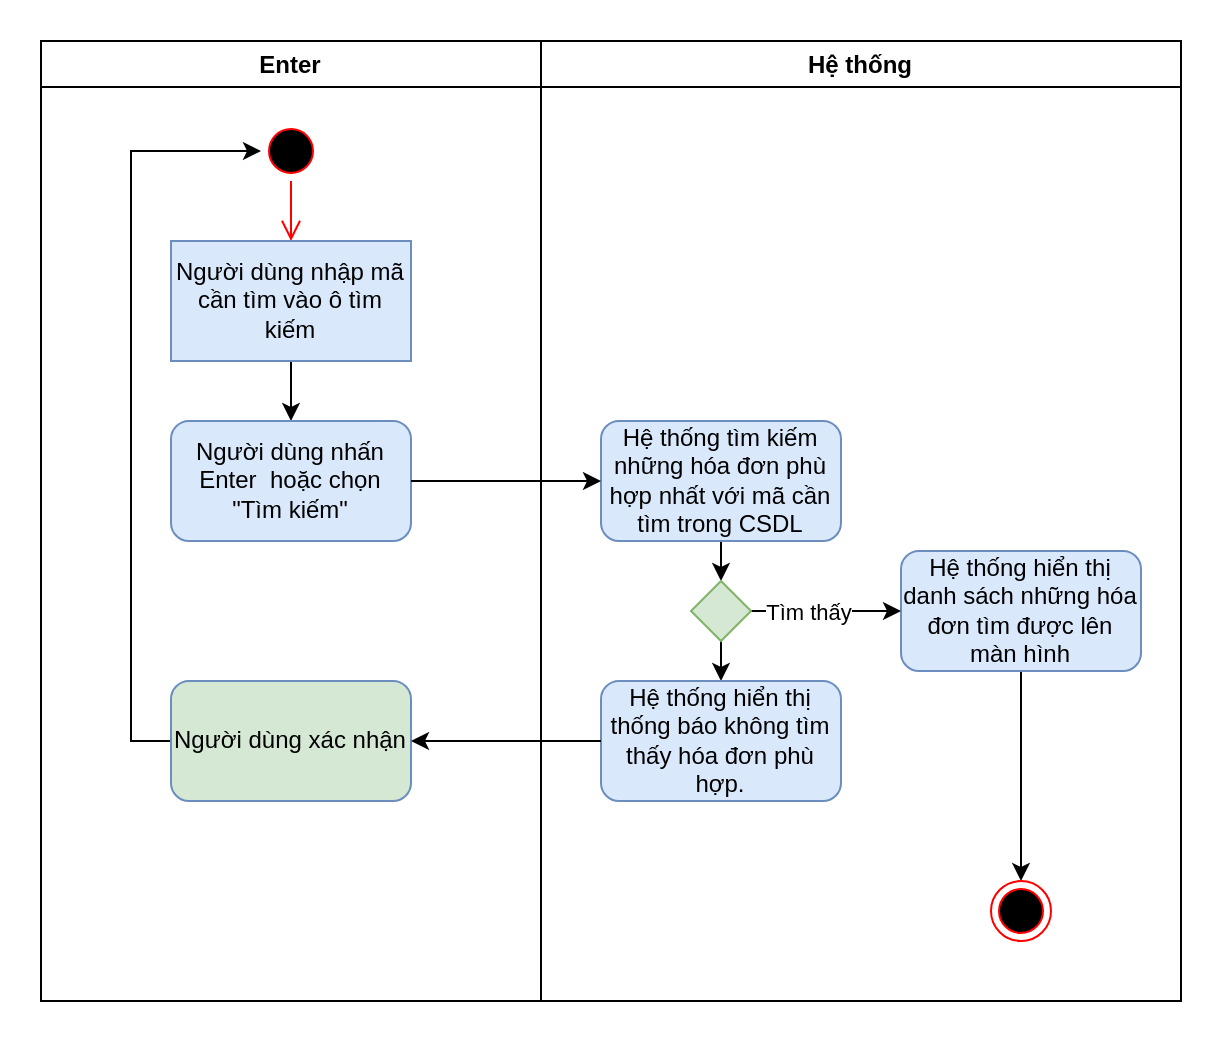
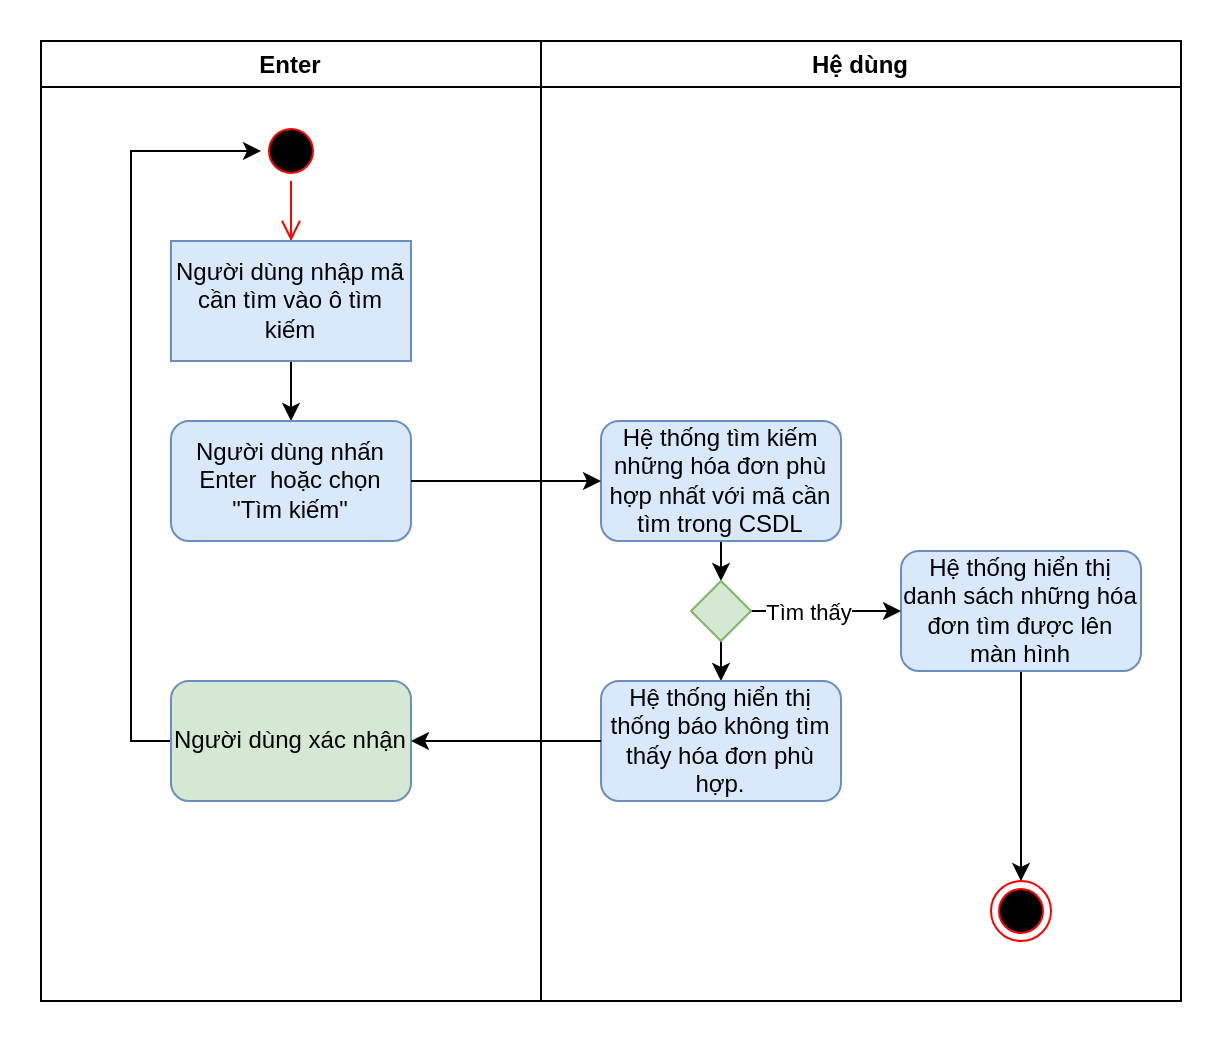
node "Hệ thống": label "Hệ thống" -> "Hệ dùng"
